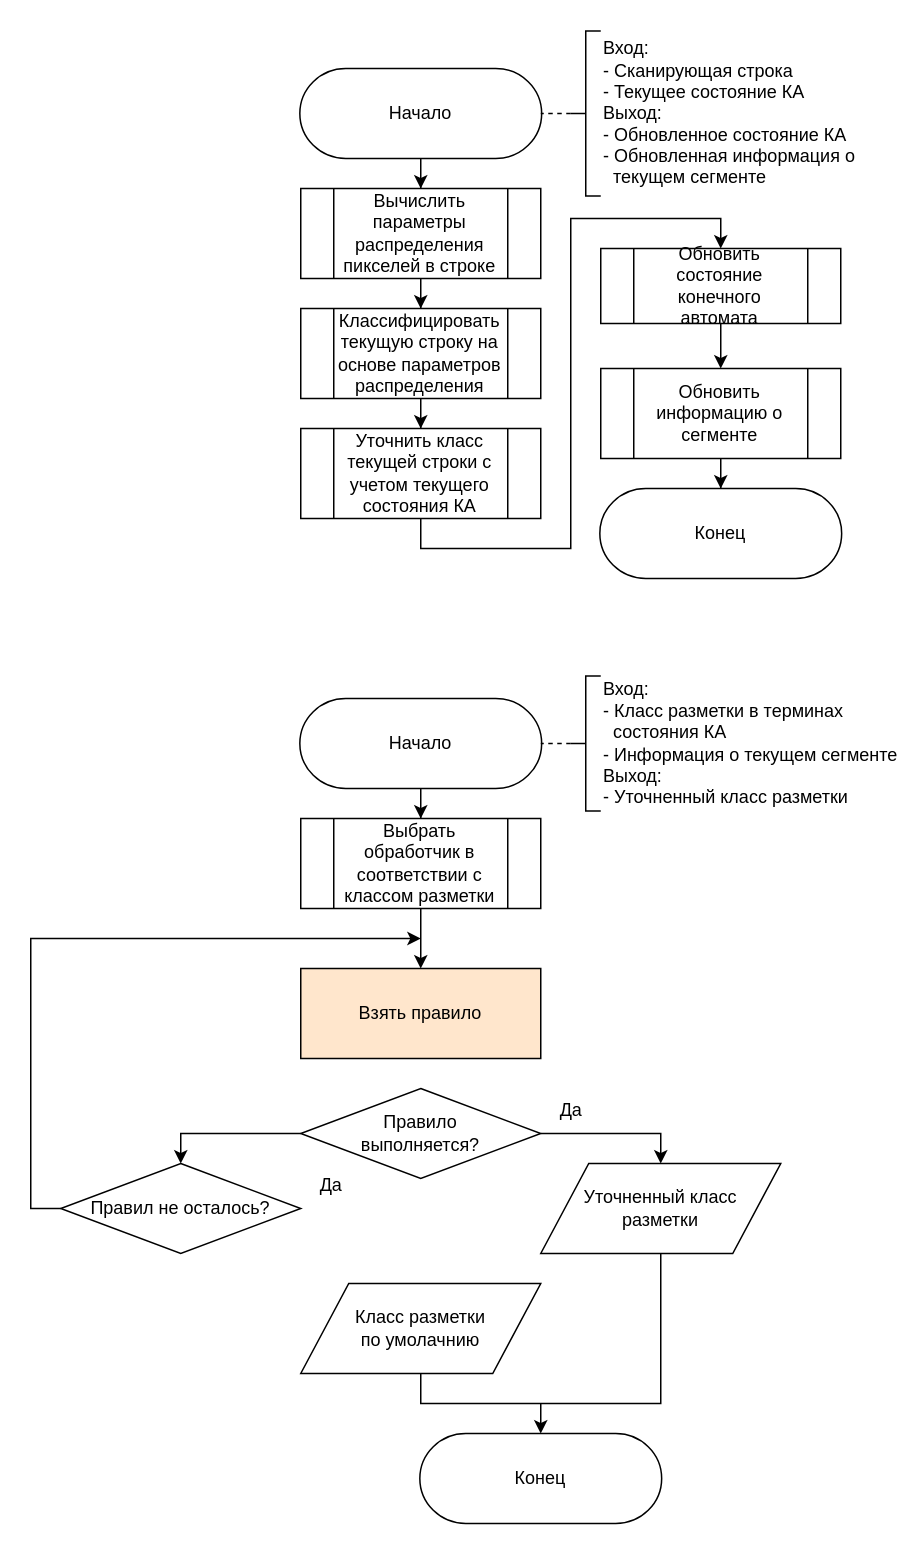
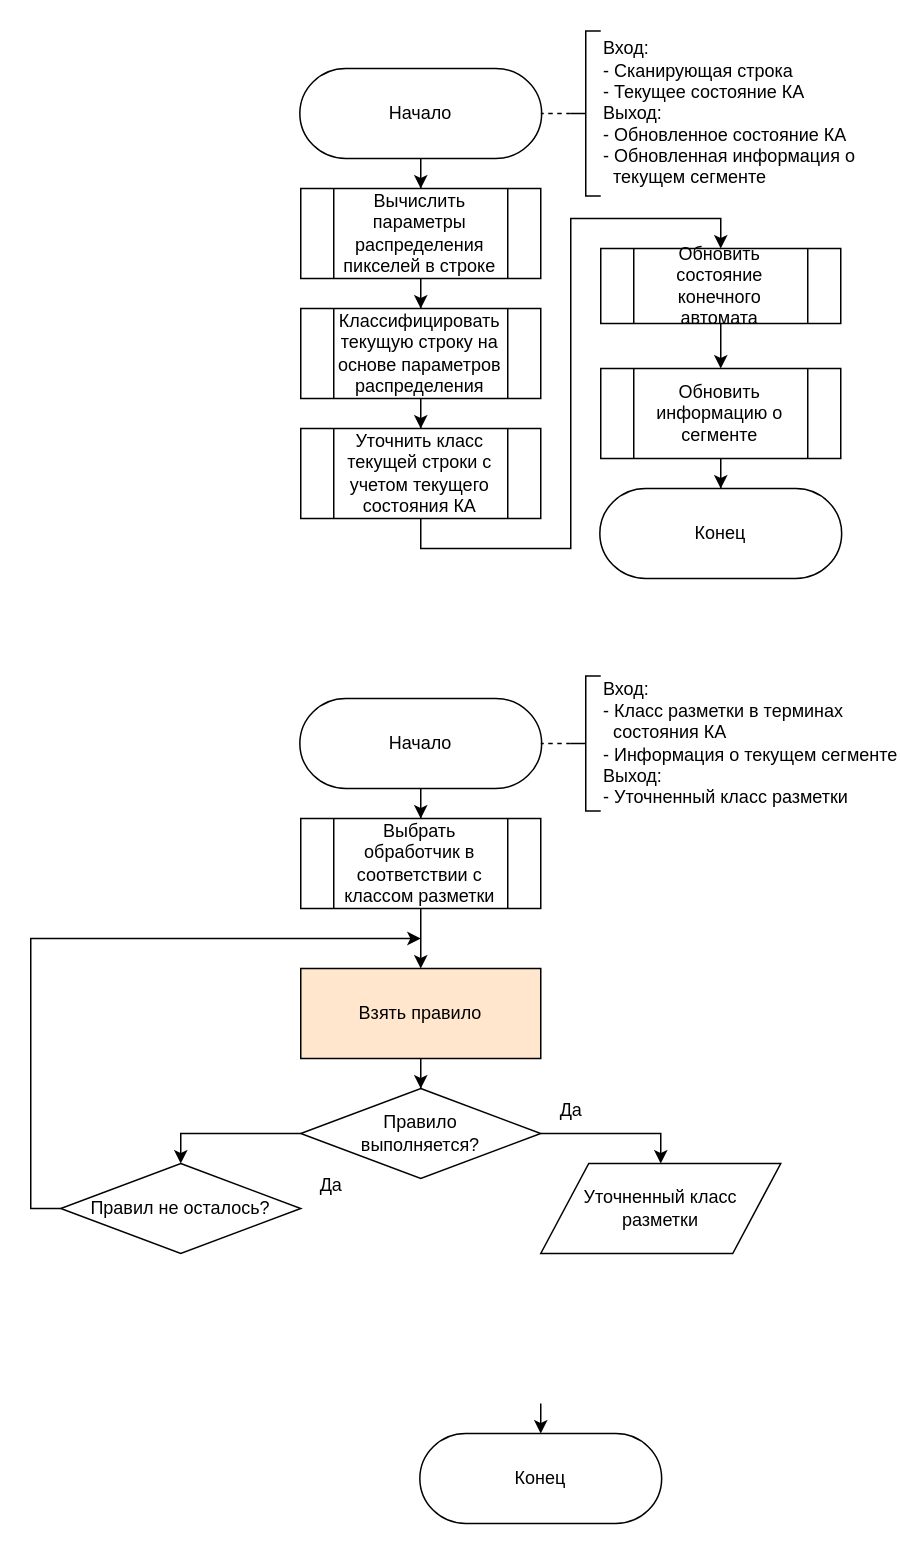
edge "Взять правило" -> "Правило выполняется?": added
node "Класс разметки по умолачнию": removed
edge "Уточненный класс разметки" -- "Класс разметки по умолачнию": removed
